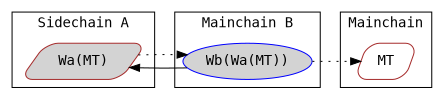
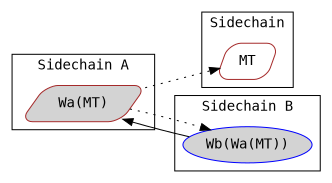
cluster "Mainchain B": label "Mainchain B" -> "Sidechain B"
cluster "Mainchain": label "Mainchain" -> "Sidechain"
edge "Wb(Wa(MT))" -> "MT": now "Wa(MT)" -> "MT"
